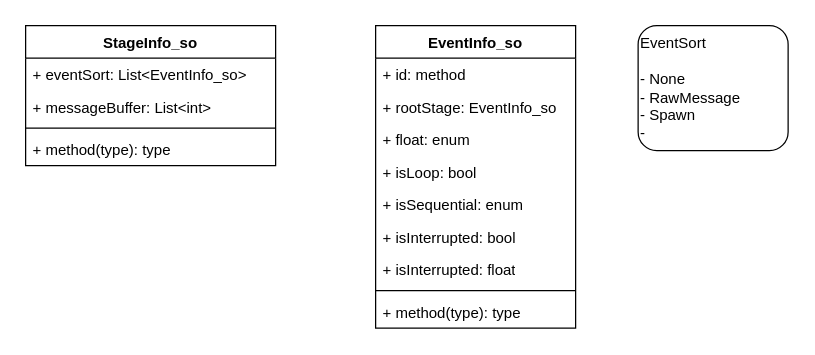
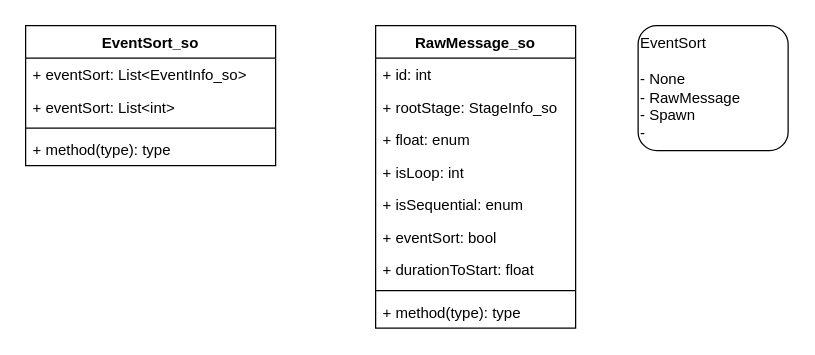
node "StageInfo_so": label "StageInfo_so" -> "EventSort_so"
node "EventInfo_so": label "EventInfo_so" -> "RawMessage_so"
node "+ id: method": label "+ id: method" -> "+ id: int"
node "+ messageBuffer: List<int>": label "+ messageBuffer: List<int>" -> "+ eventSort: List<int>"
node "+ rootStage: EventInfo_so": label "+ rootStage: EventInfo_so" -> "+ rootStage: StageInfo_so"
node "+ isLoop: bool": label "+ isLoop: bool" -> "+ isLoop: int"
node "+ isInterrupted: bool": label "+ isInterrupted: bool" -> "+ eventSort: bool"
node "+ isInterrupted: float": label "+ isInterrupted: float" -> "+ durationToStart: float"
